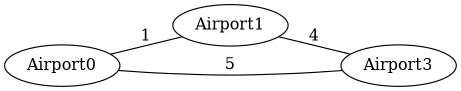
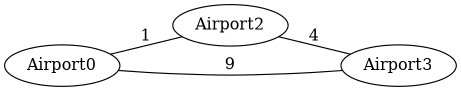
node "Airport1": label "Airport1" -> "Airport2"
edge "Airport0" -- "Airport3": label "5" -> "9"
